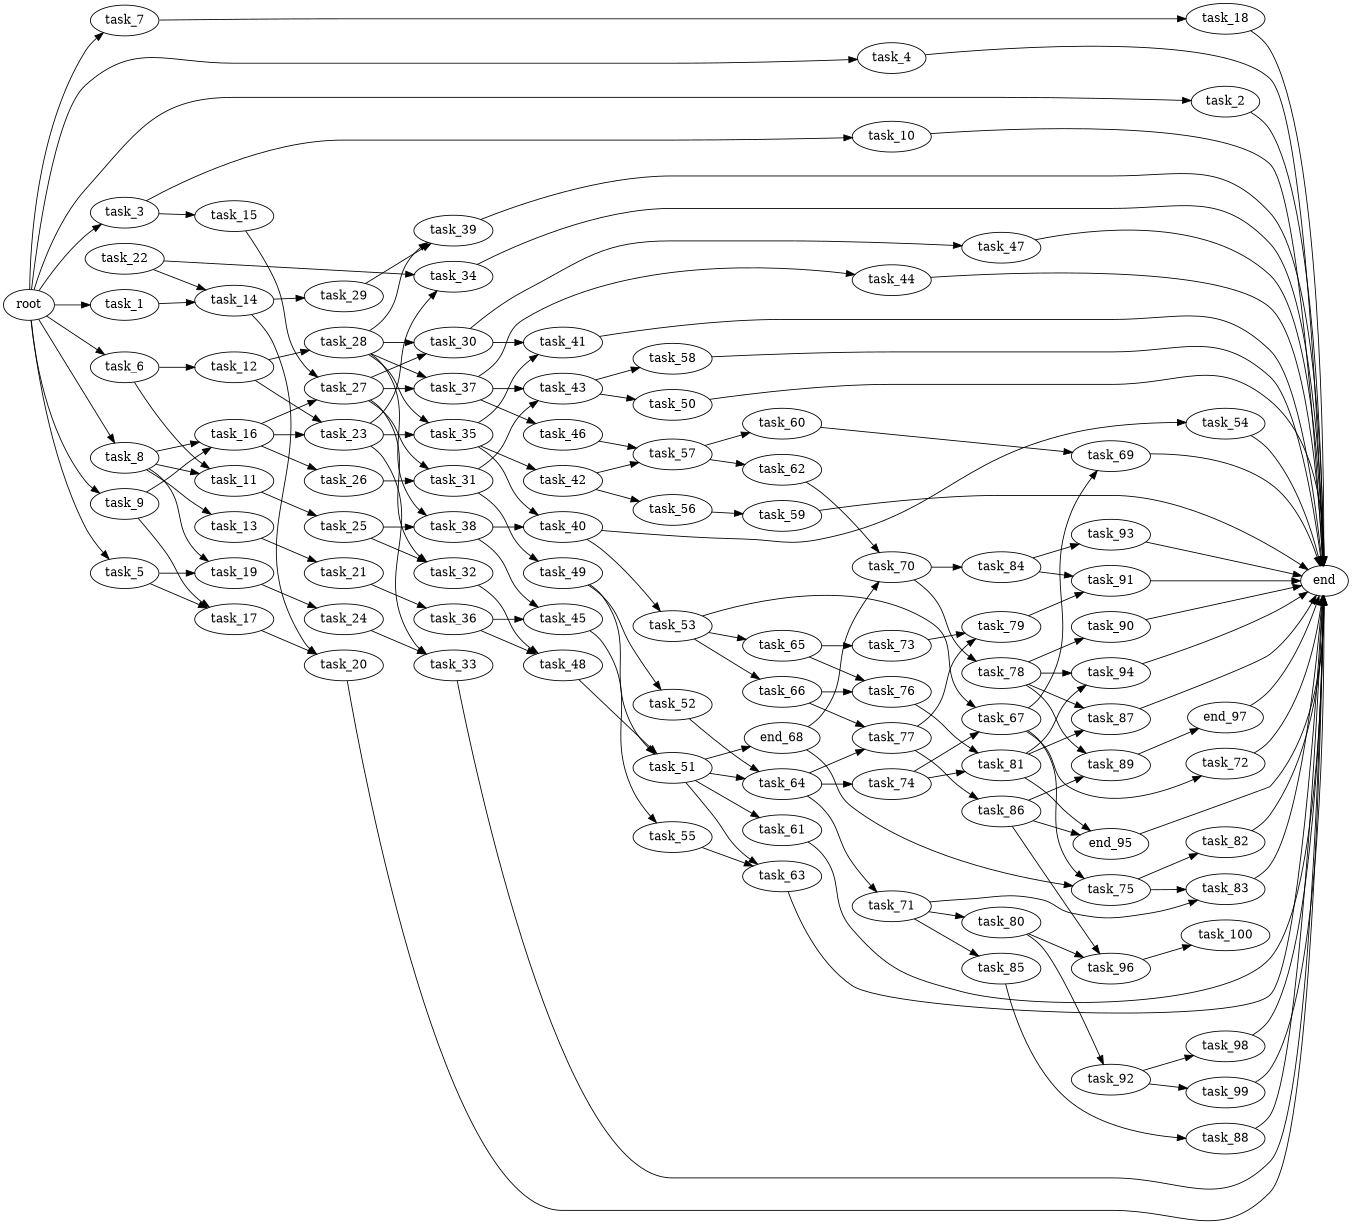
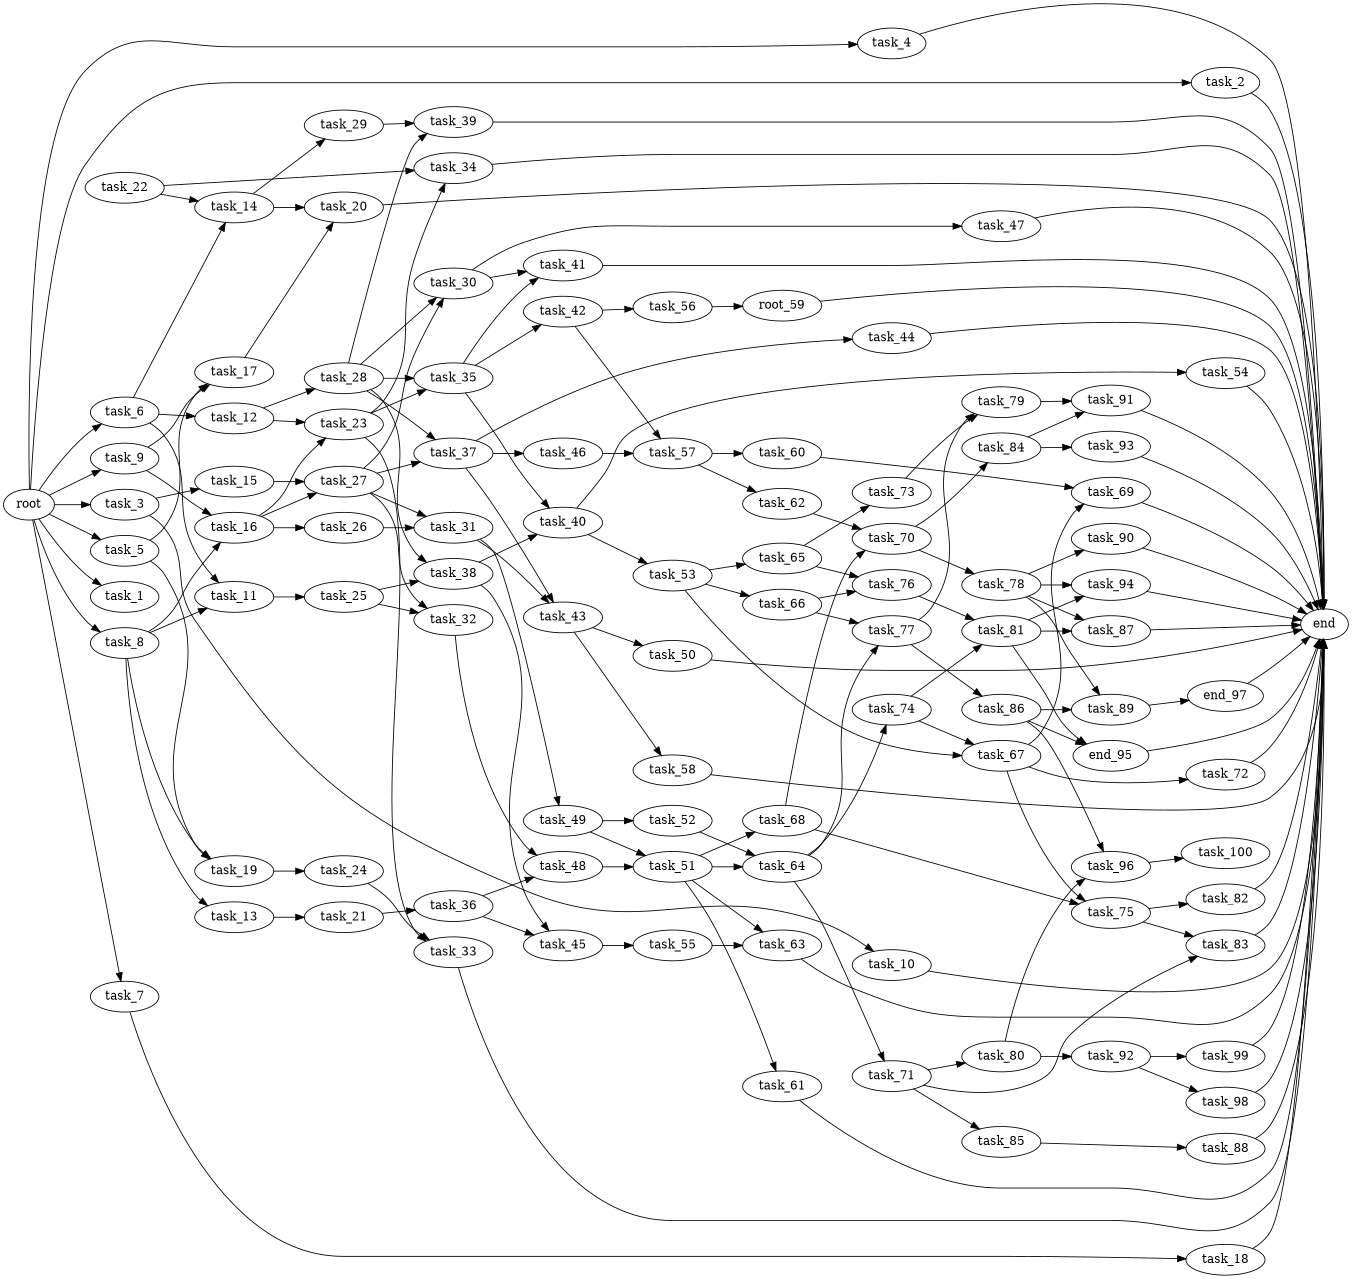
edge "task_1" -> "task_14": now "task_6" -> "task_14"
node "task_59": label "task_59" -> "root_59"
node "end_68": label "end_68" -> "task_68"
